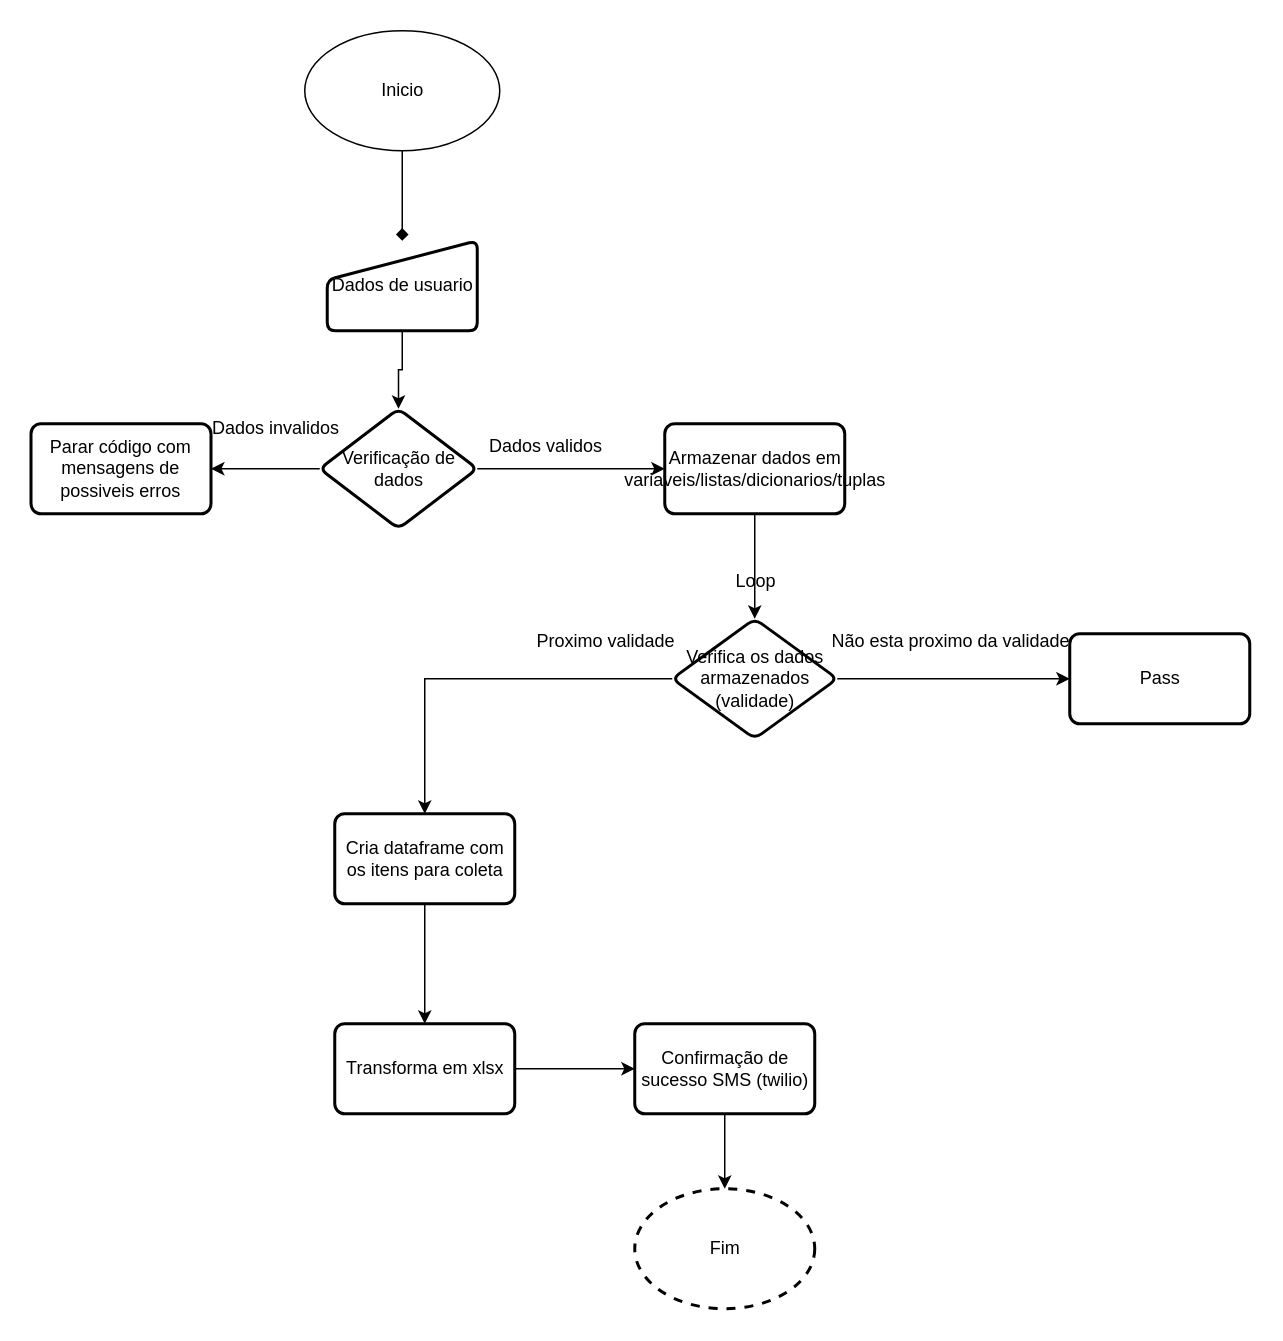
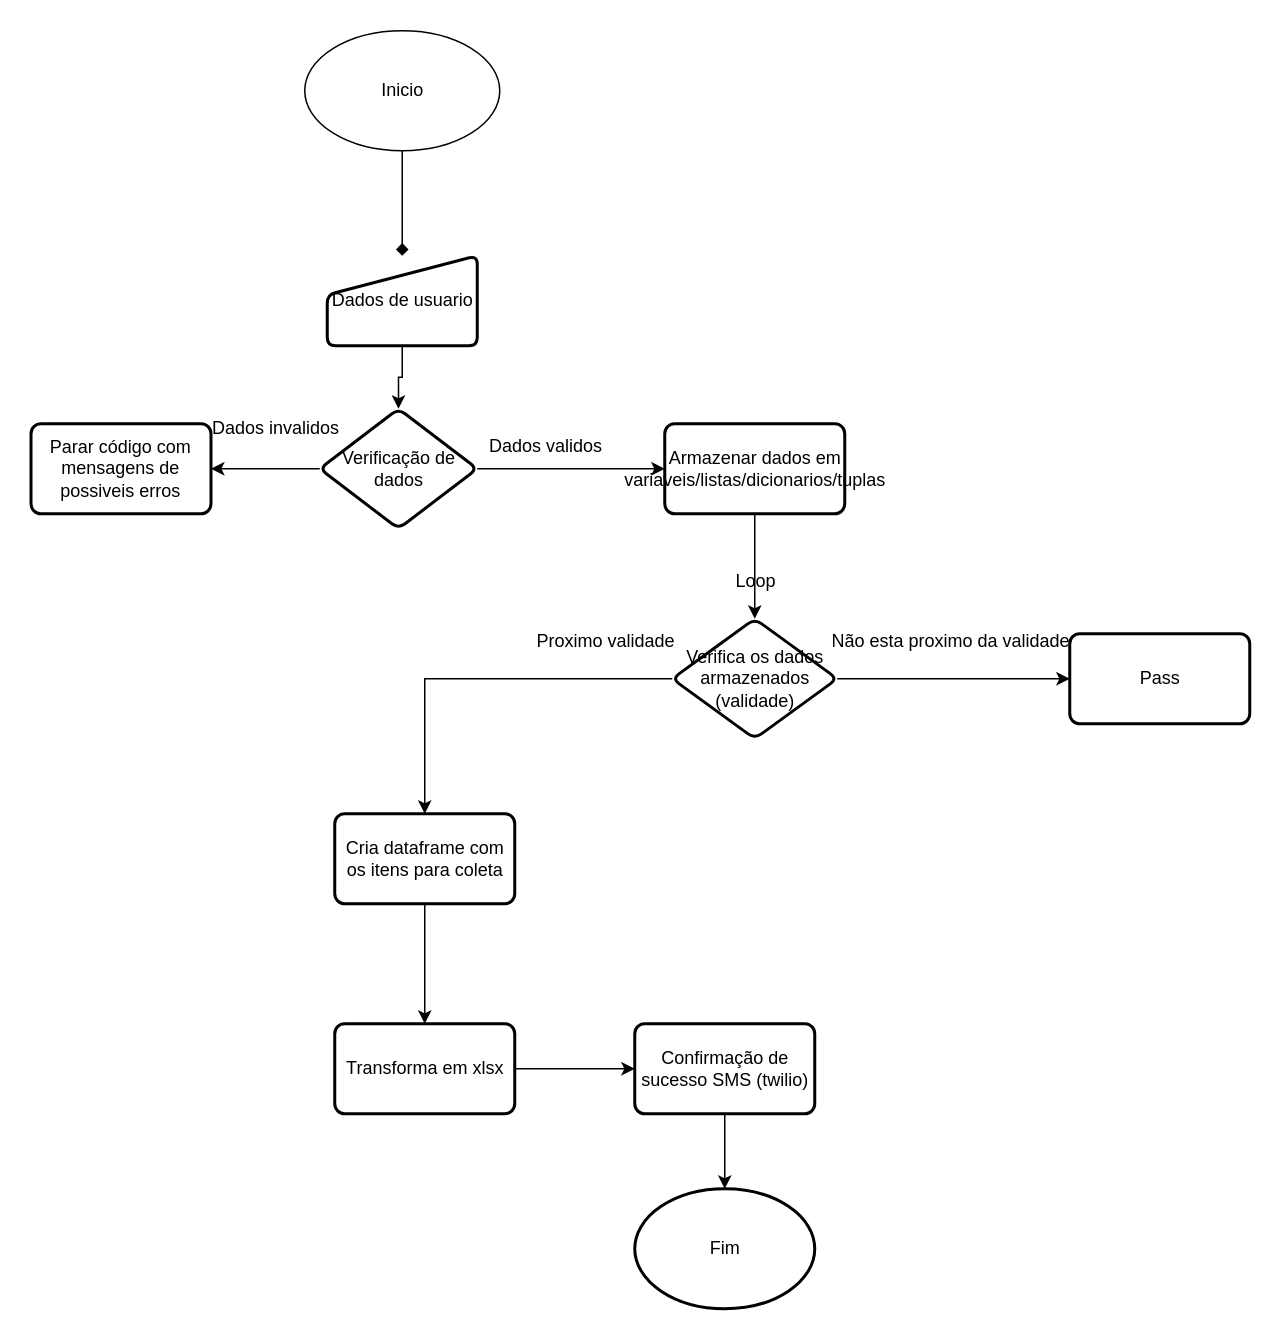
node "Dados de usuario": moved (402, 286) -> (402, 301)
node "Fim": style dashed -> solid
